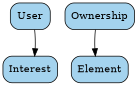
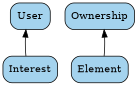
edge "User" -> "Interest": reversed
edge "Ownership" -> "Element": reversed
